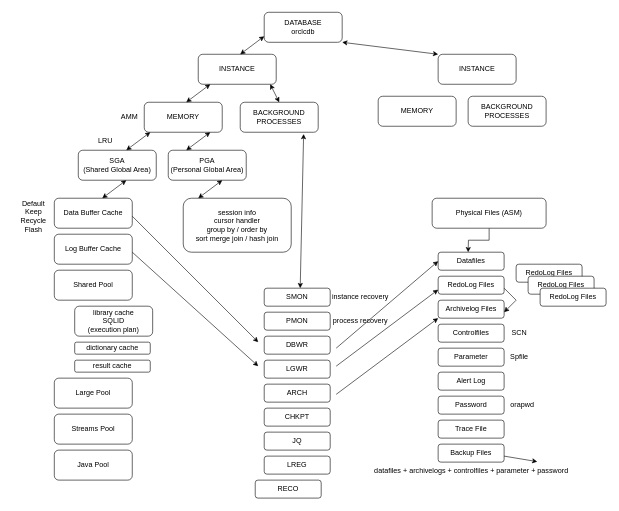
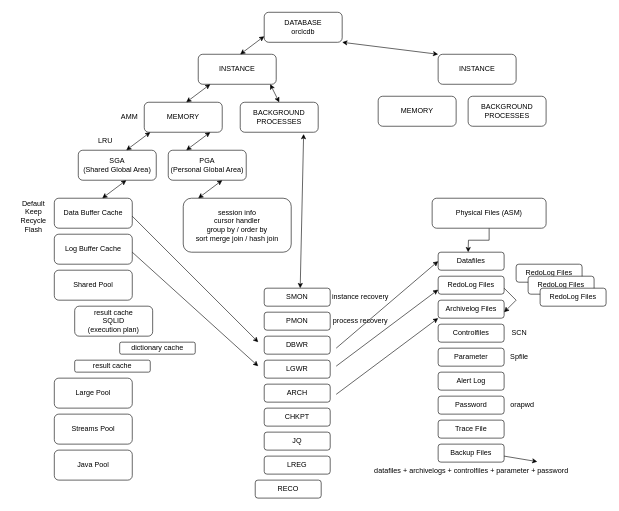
node "library cache SQLID (execution plan)": label "library cache SQLID (execution plan)" -> "result cache SQLID (execution plan)"
node "dictionary cache": moved (113, 348) -> (158, 348)
